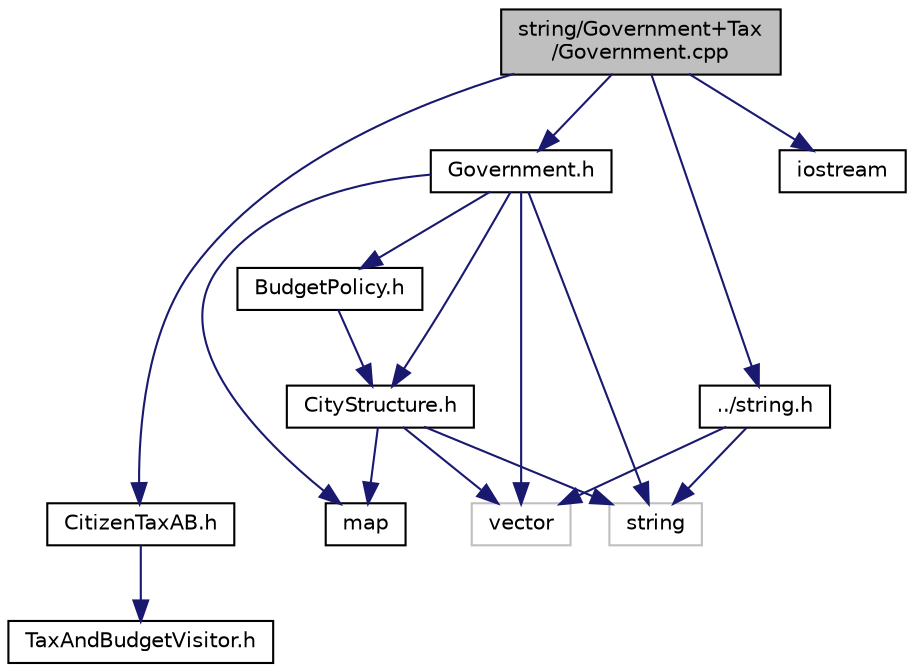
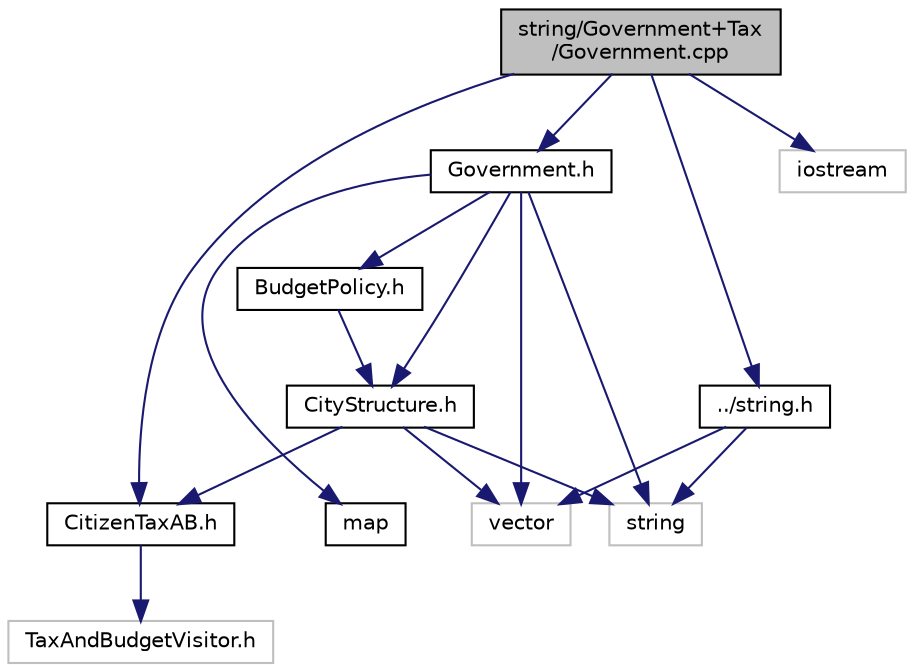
node "iostream": color black -> grey75
edge "CityStructure.h" -> "map": now "CityStructure.h" -> "CitizenTaxAB.h"
node "TaxAndBudgetVisitor.h": color black -> grey75
